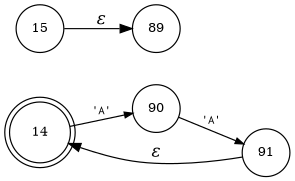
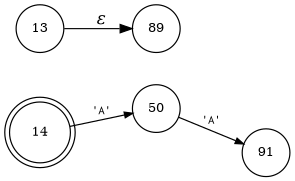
node "15": label "15" -> "13"
node "90": label "90" -> "50"
edge "91" -> "14": removed, label "ε"
